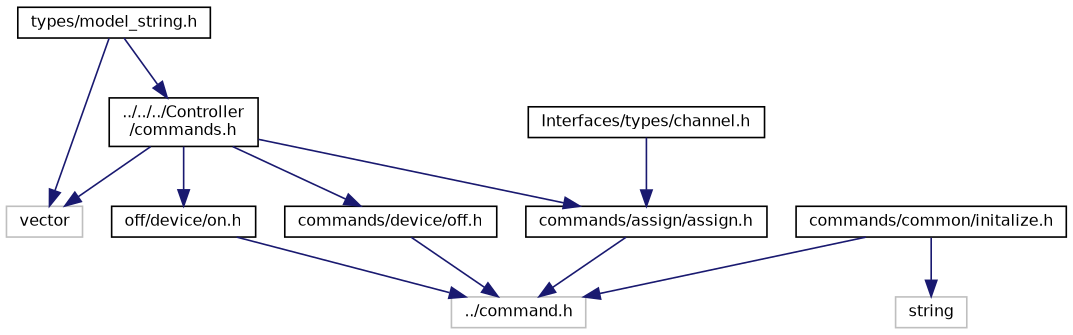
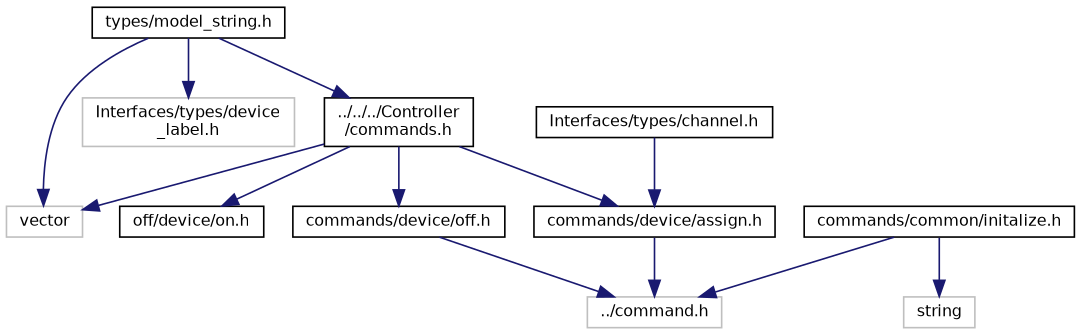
node "Interfaces/types/device _label.h": added
node "commands/assign/assign.h": label "commands/assign/assign.h" -> "commands/device/assign.h"
edge "off/device/on.h" -> "../command.h": removed
